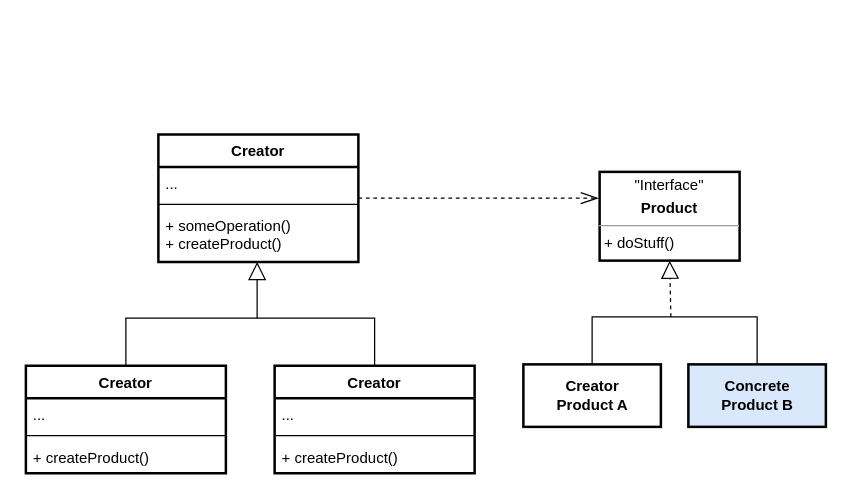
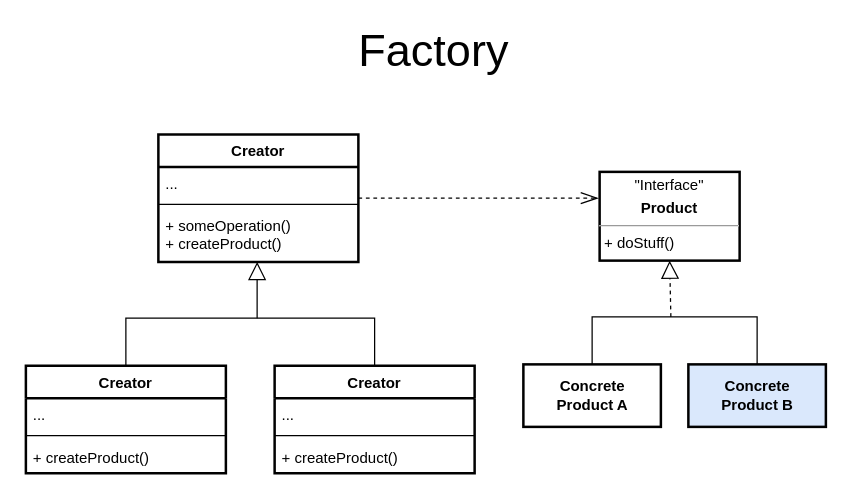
node "Factory": added
node "Creator Product A": label "Creator Product A" -> "Concrete Product A"
